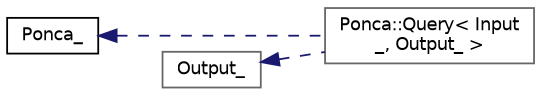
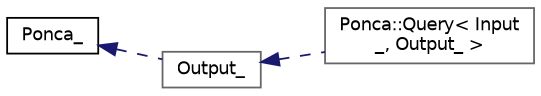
edge "Ponca::Query< Input _, Output_ >" -> "Ponca_": now "Output_" -> "Ponca_"
